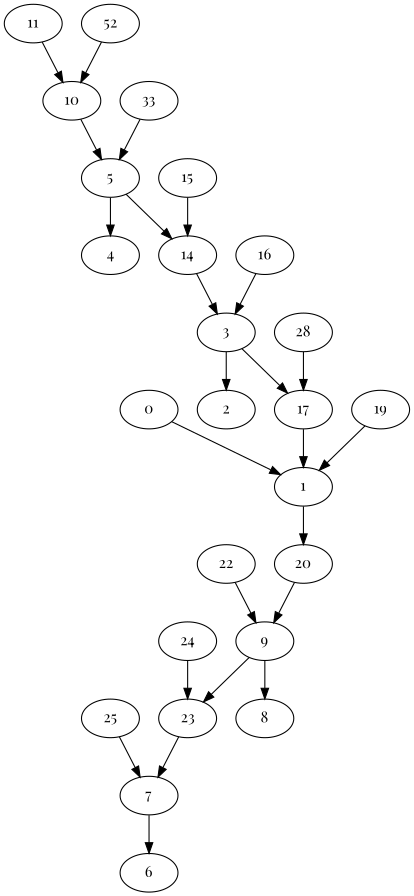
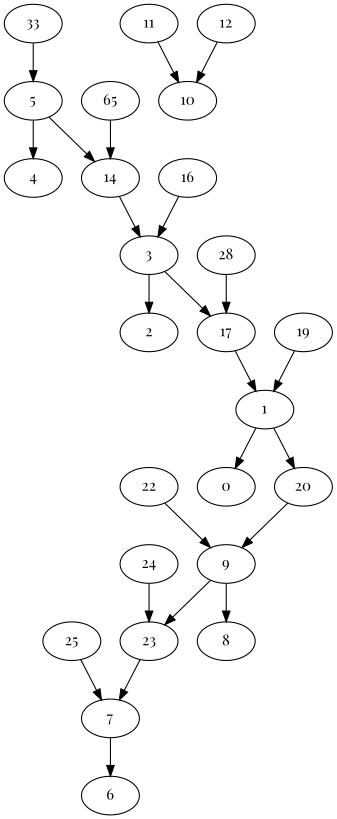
node "52": label "52" -> "12"
edge "10" -> "5": removed
node "15": label "15" -> "65"
edge "0" -> "1": reversed
